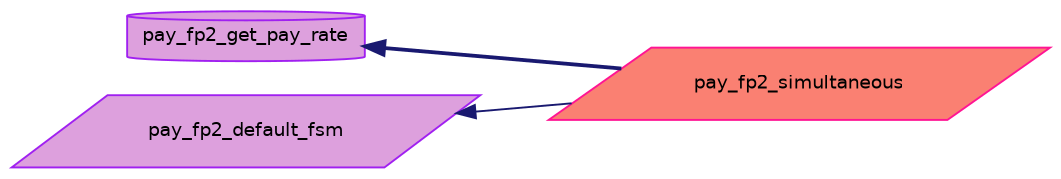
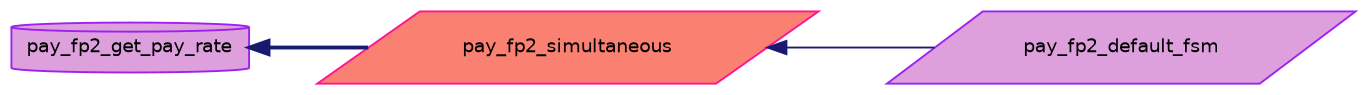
edge "pay_fp2_simultaneous" -> "pay_fp2_default_fsm": reversed
